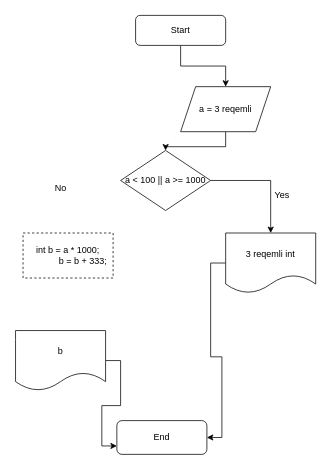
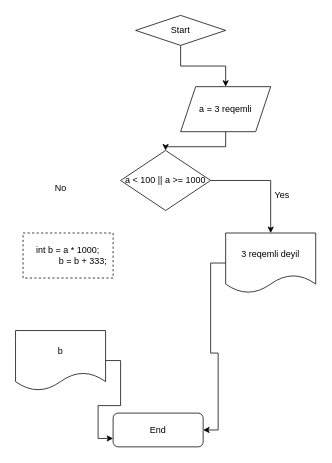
node "Start": shape rounded rectangle -> diamond
node "3 reqemli int": label "3 reqemli int" -> "3 reqemli deyil"
node "End": moved (162, 437) -> (158, 430)
